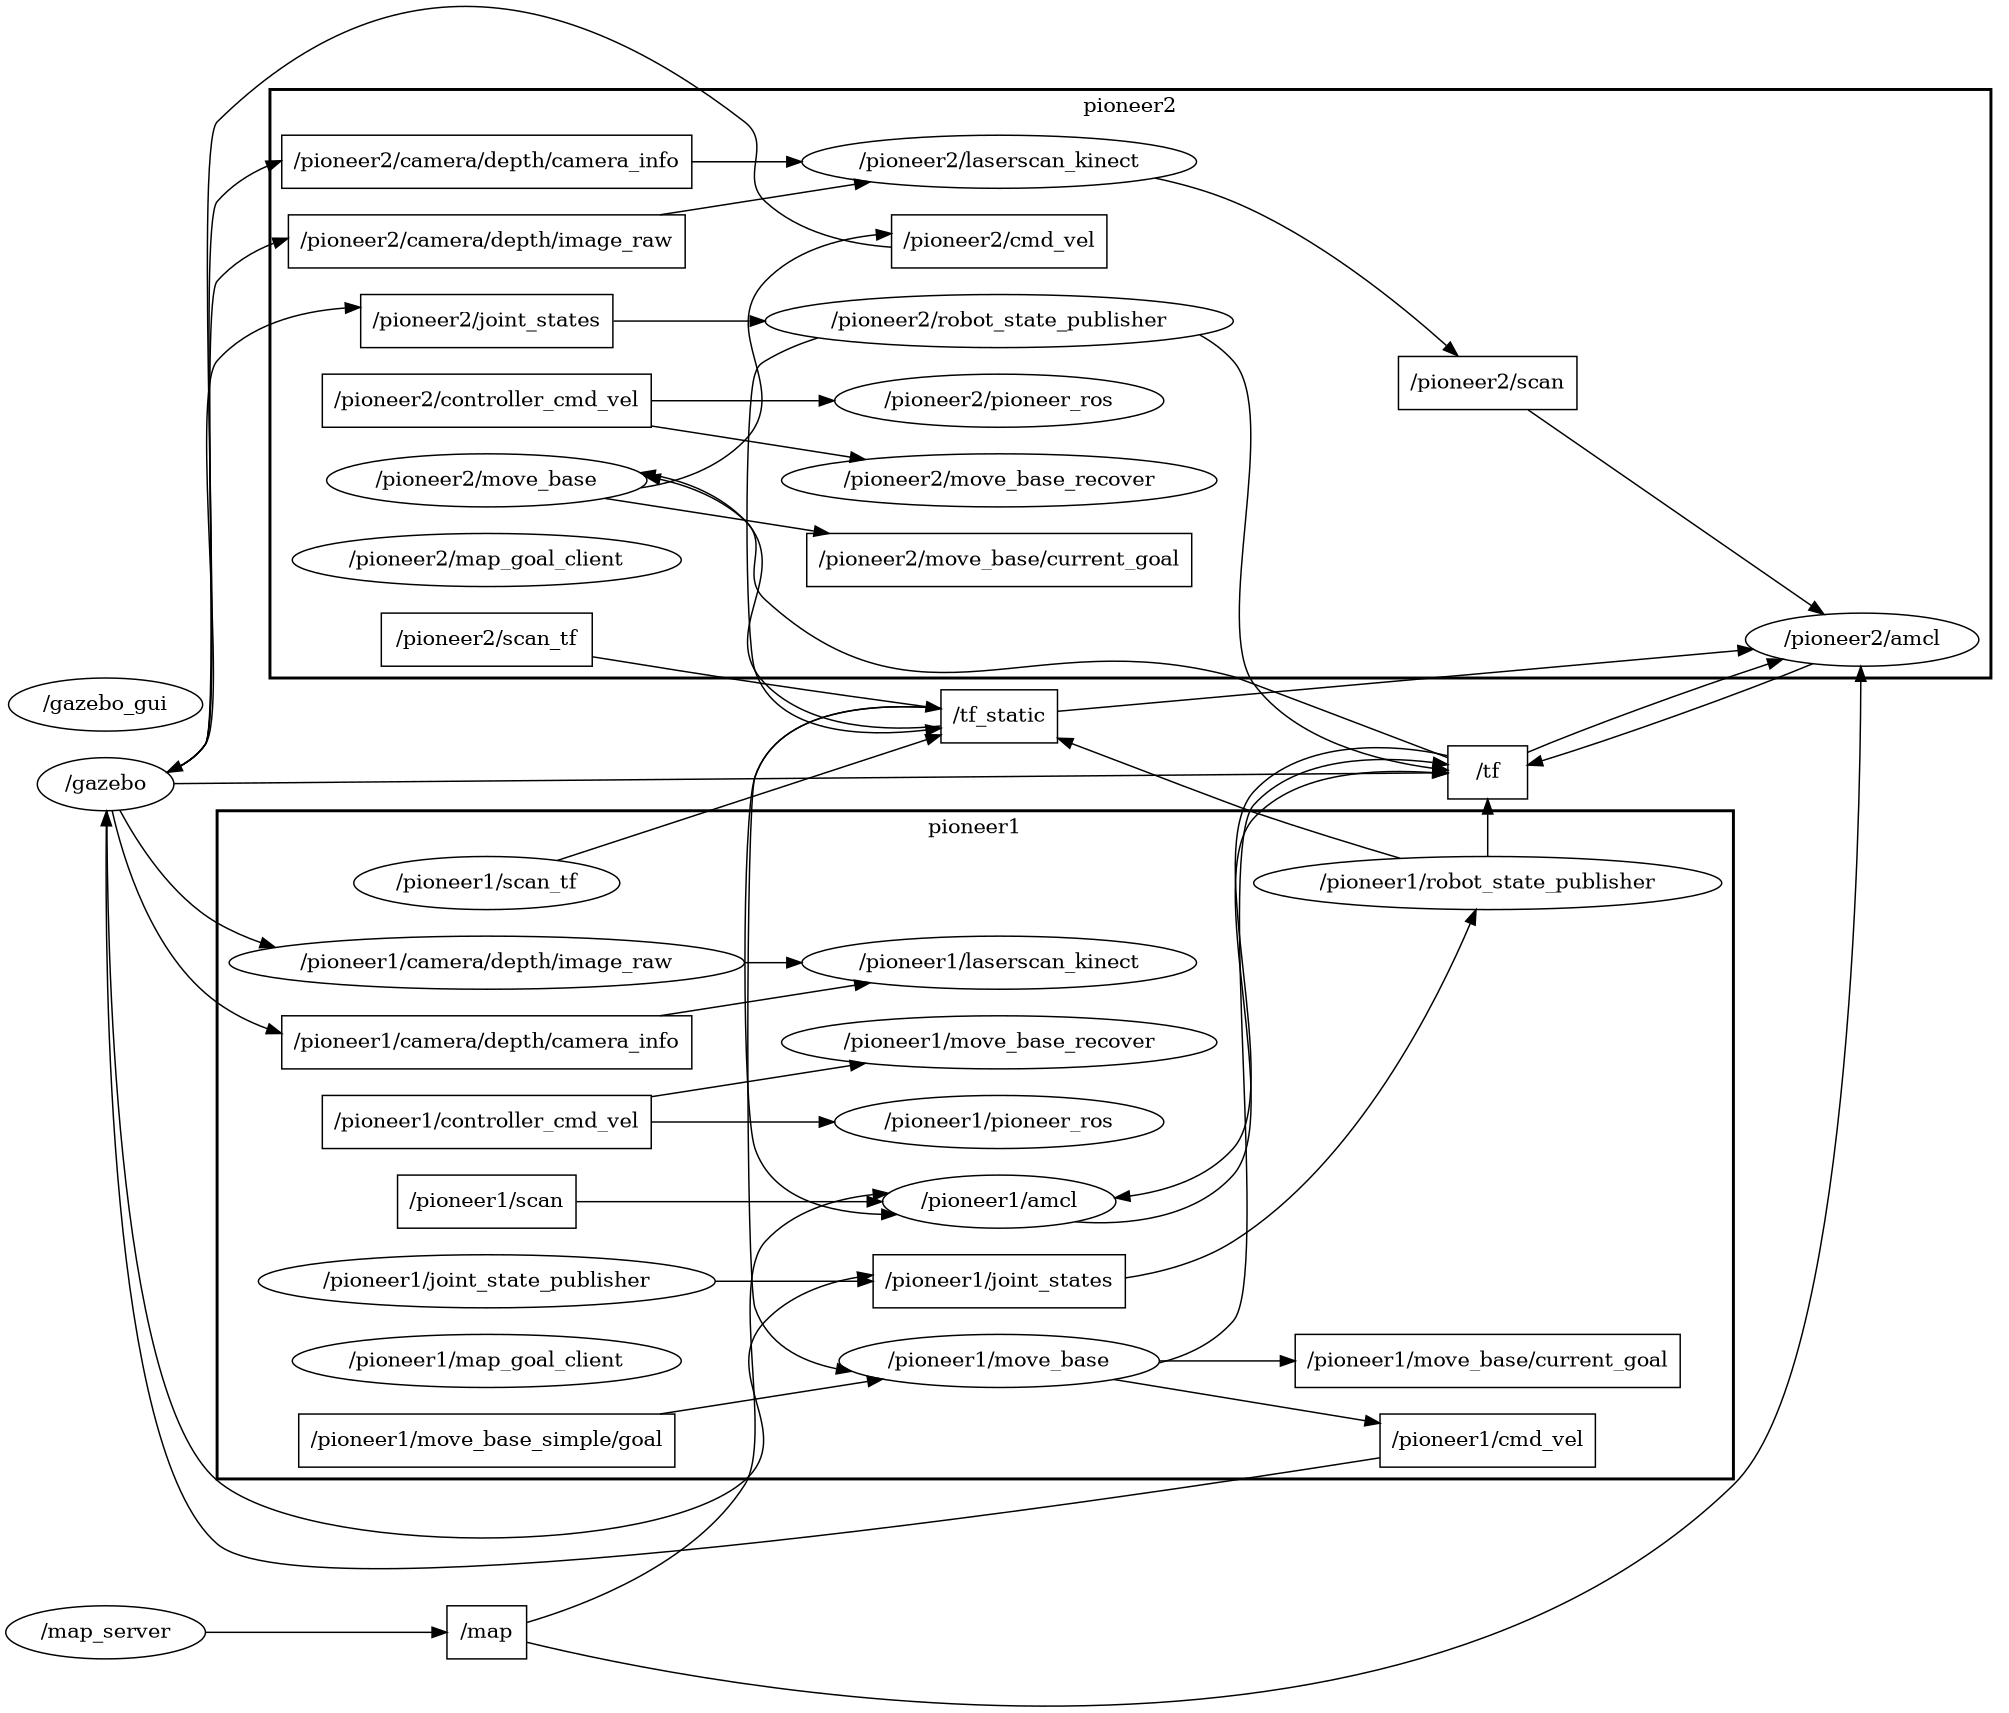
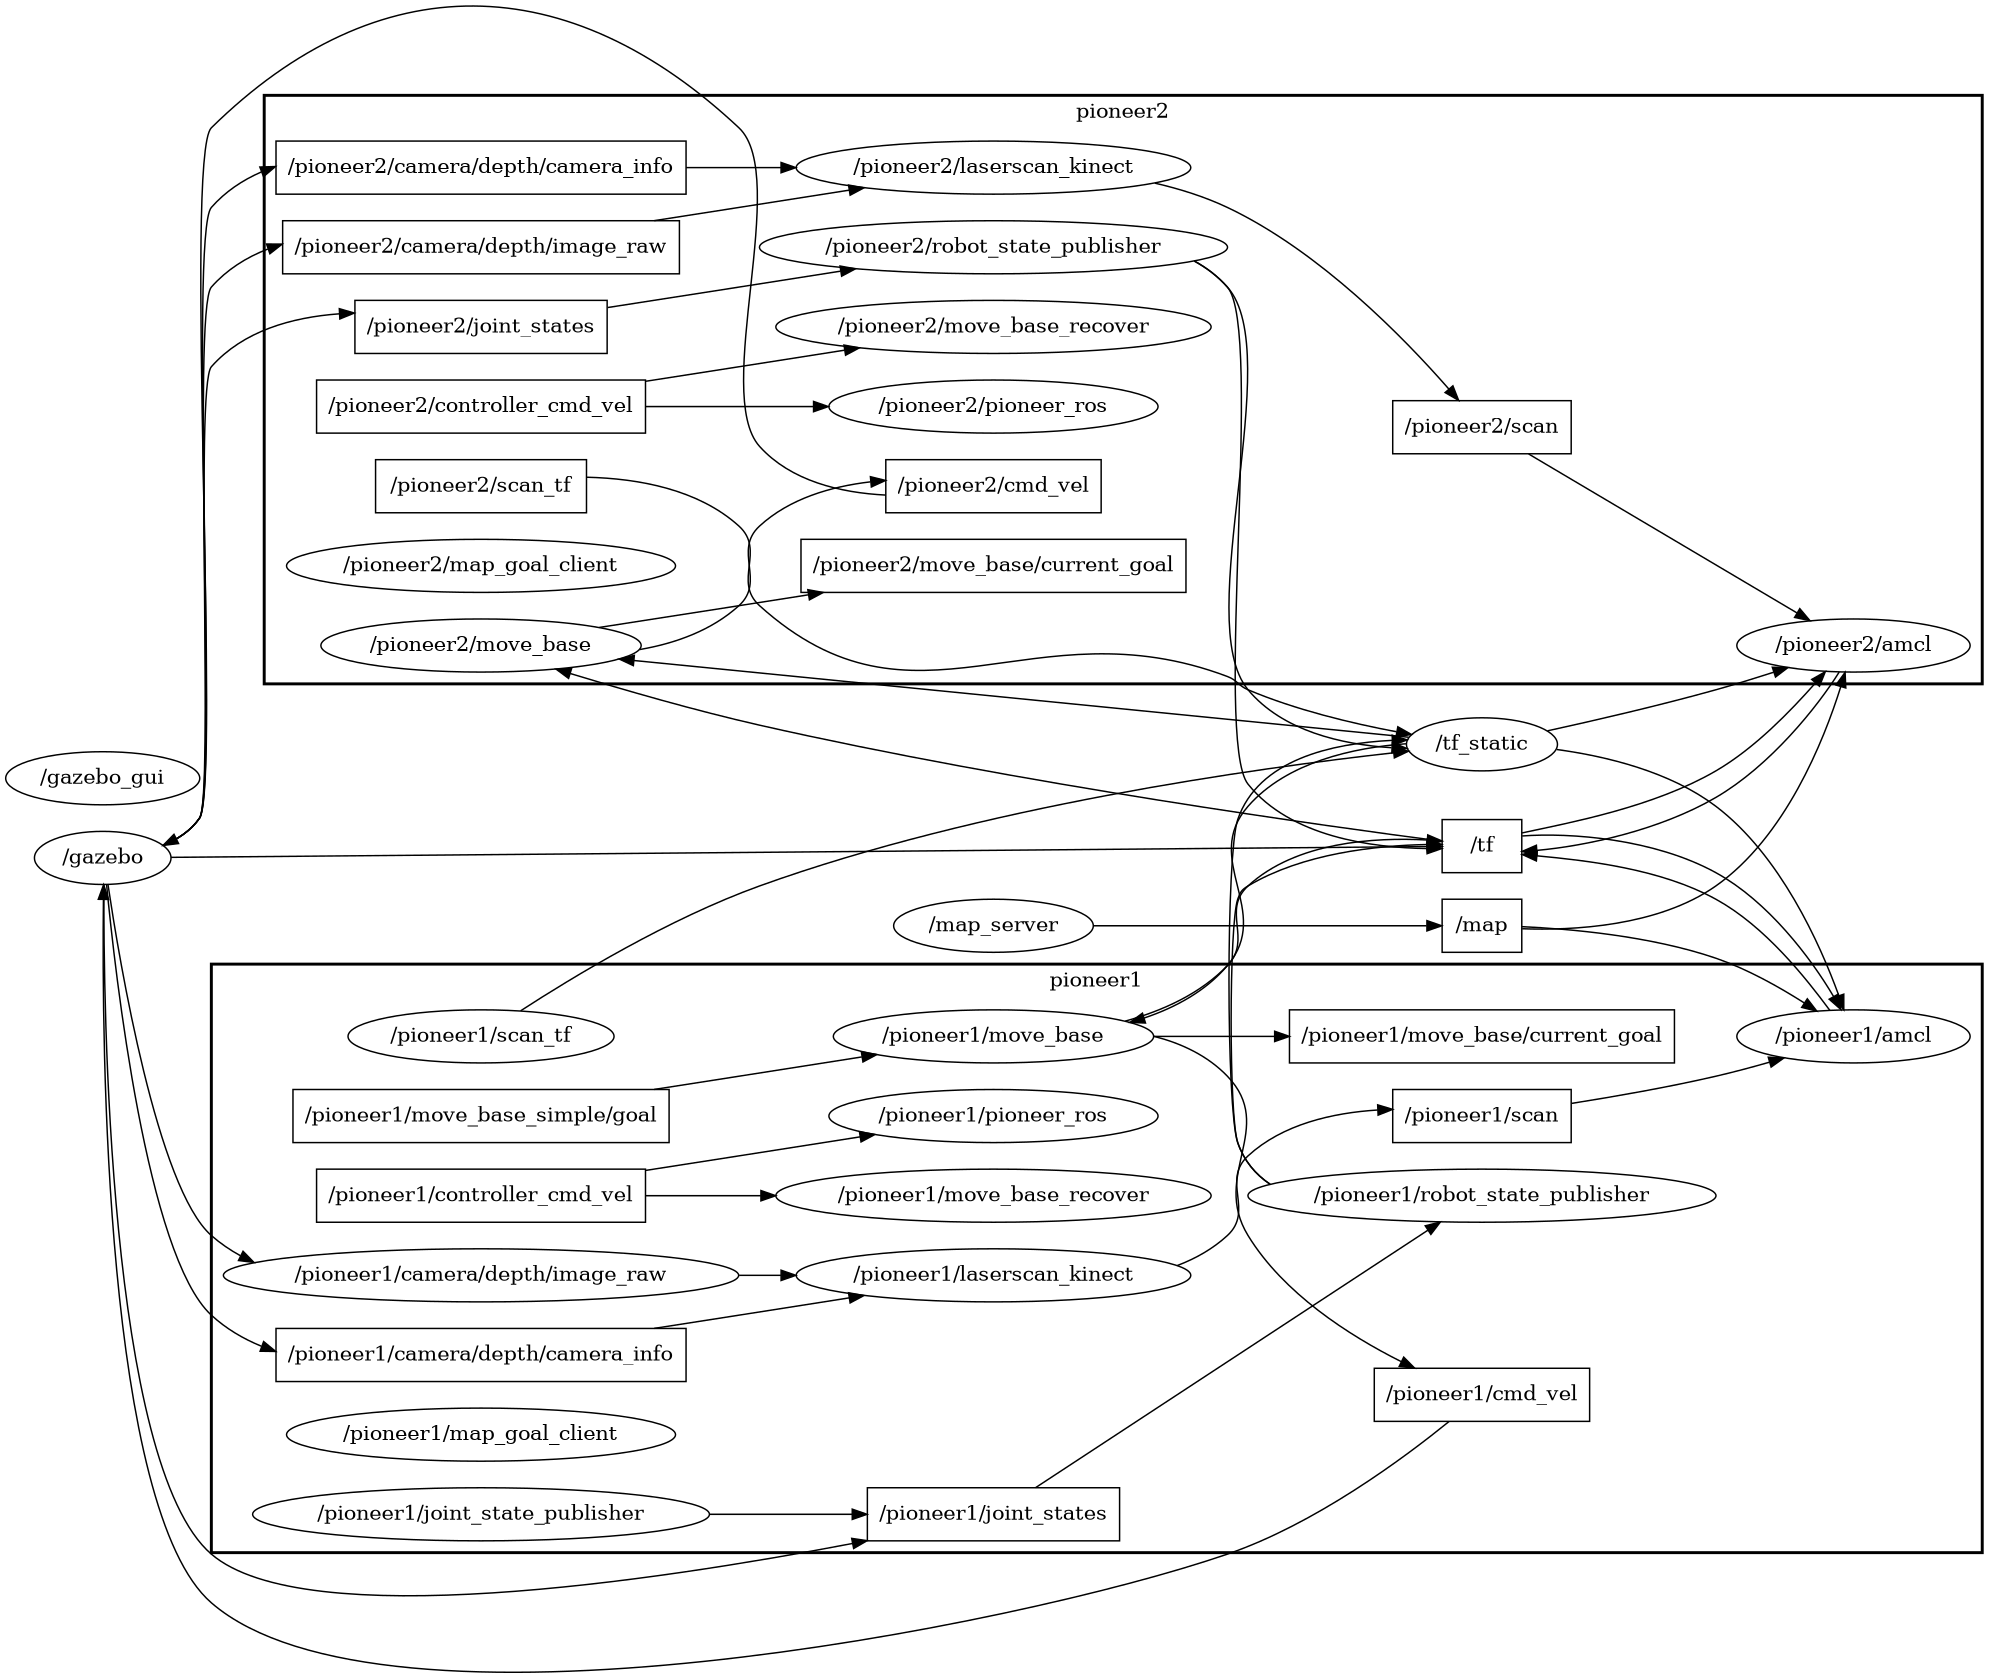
node "/tf_static": shape box -> ellipse
edge "/pioneer1/laserscan_kinect" -> "/pioneer1/scan": added
